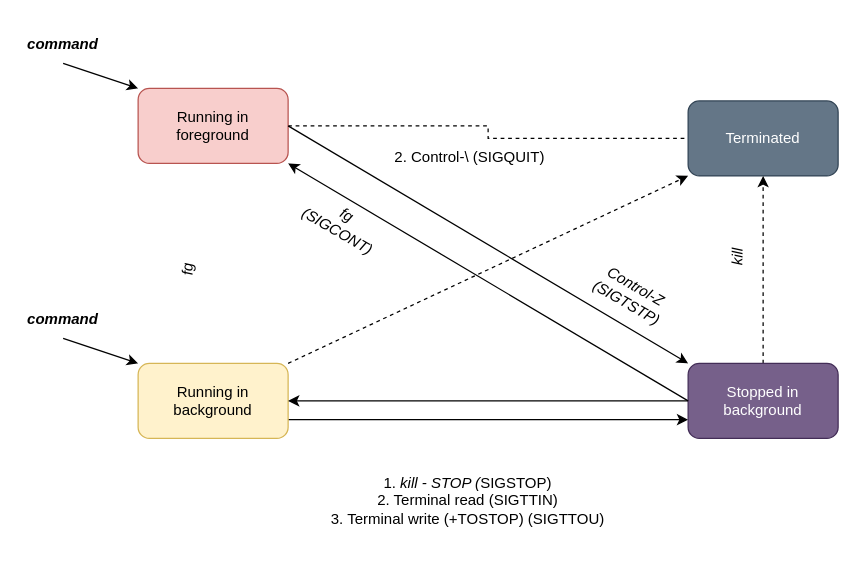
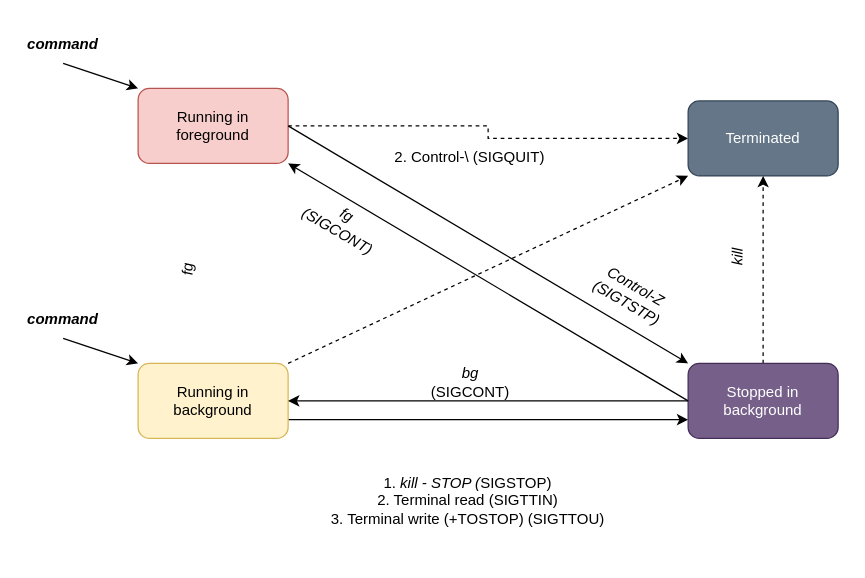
edge "Running in foreground" -- "Terminated": arrowhead none -> classic
node "bg (SIGCONT)": added
